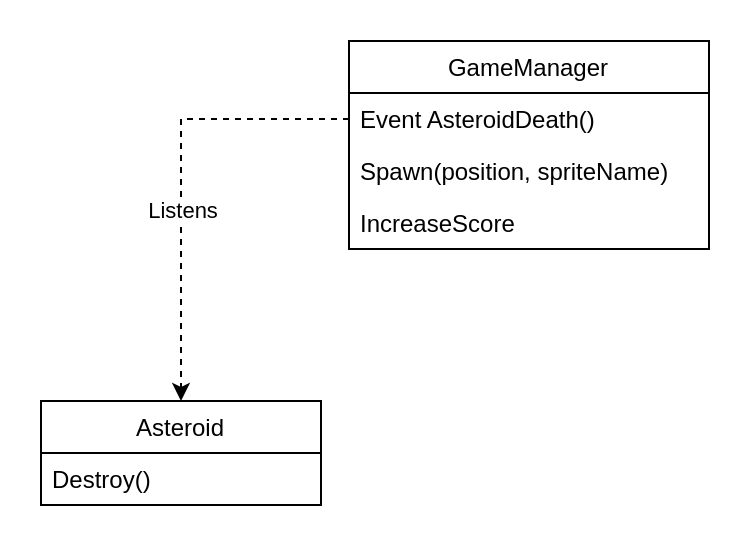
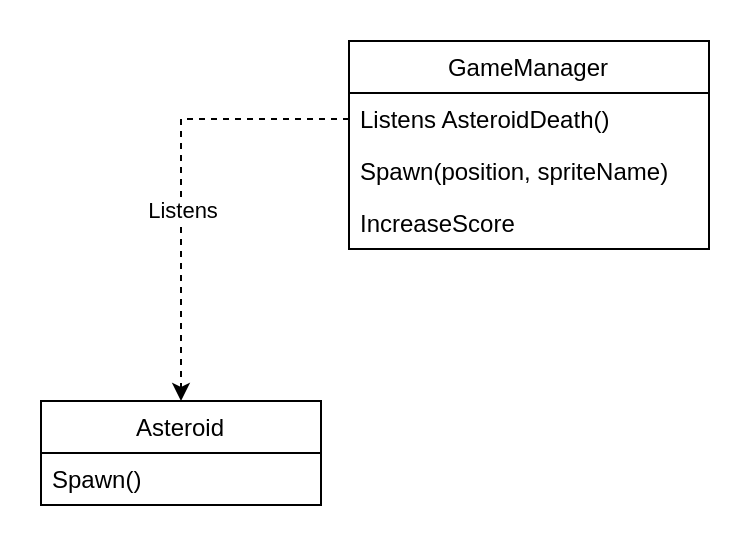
node "Event AsteroidDeath()": label "Event AsteroidDeath()" -> "Listens AsteroidDeath()"
node "Destroy()": label "Destroy()" -> "Spawn()"
